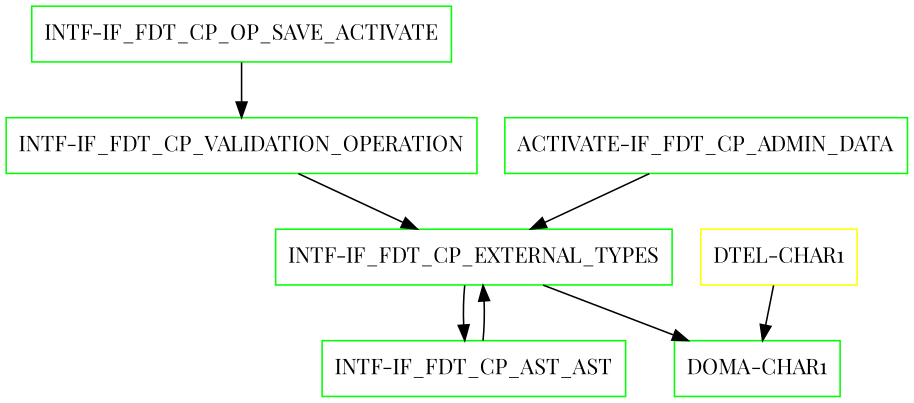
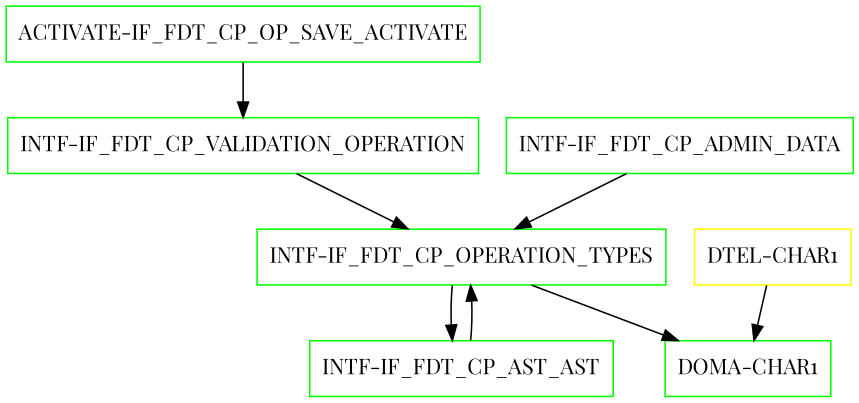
node "INTF-IF_FDT_CP_OP_SAVE_ACTIVATE": label "INTF-IF_FDT_CP_OP_SAVE_ACTIVATE" -> "ACTIVATE-IF_FDT_CP_OP_SAVE_ACTIVATE"
node "ACTIVATE-IF_FDT_CP_ADMIN_DATA": label "ACTIVATE-IF_FDT_CP_ADMIN_DATA" -> "INTF-IF_FDT_CP_ADMIN_DATA"
node "INTF-IF_FDT_CP_EXTERNAL_TYPES": label "INTF-IF_FDT_CP_EXTERNAL_TYPES" -> "INTF-IF_FDT_CP_OPERATION_TYPES"
